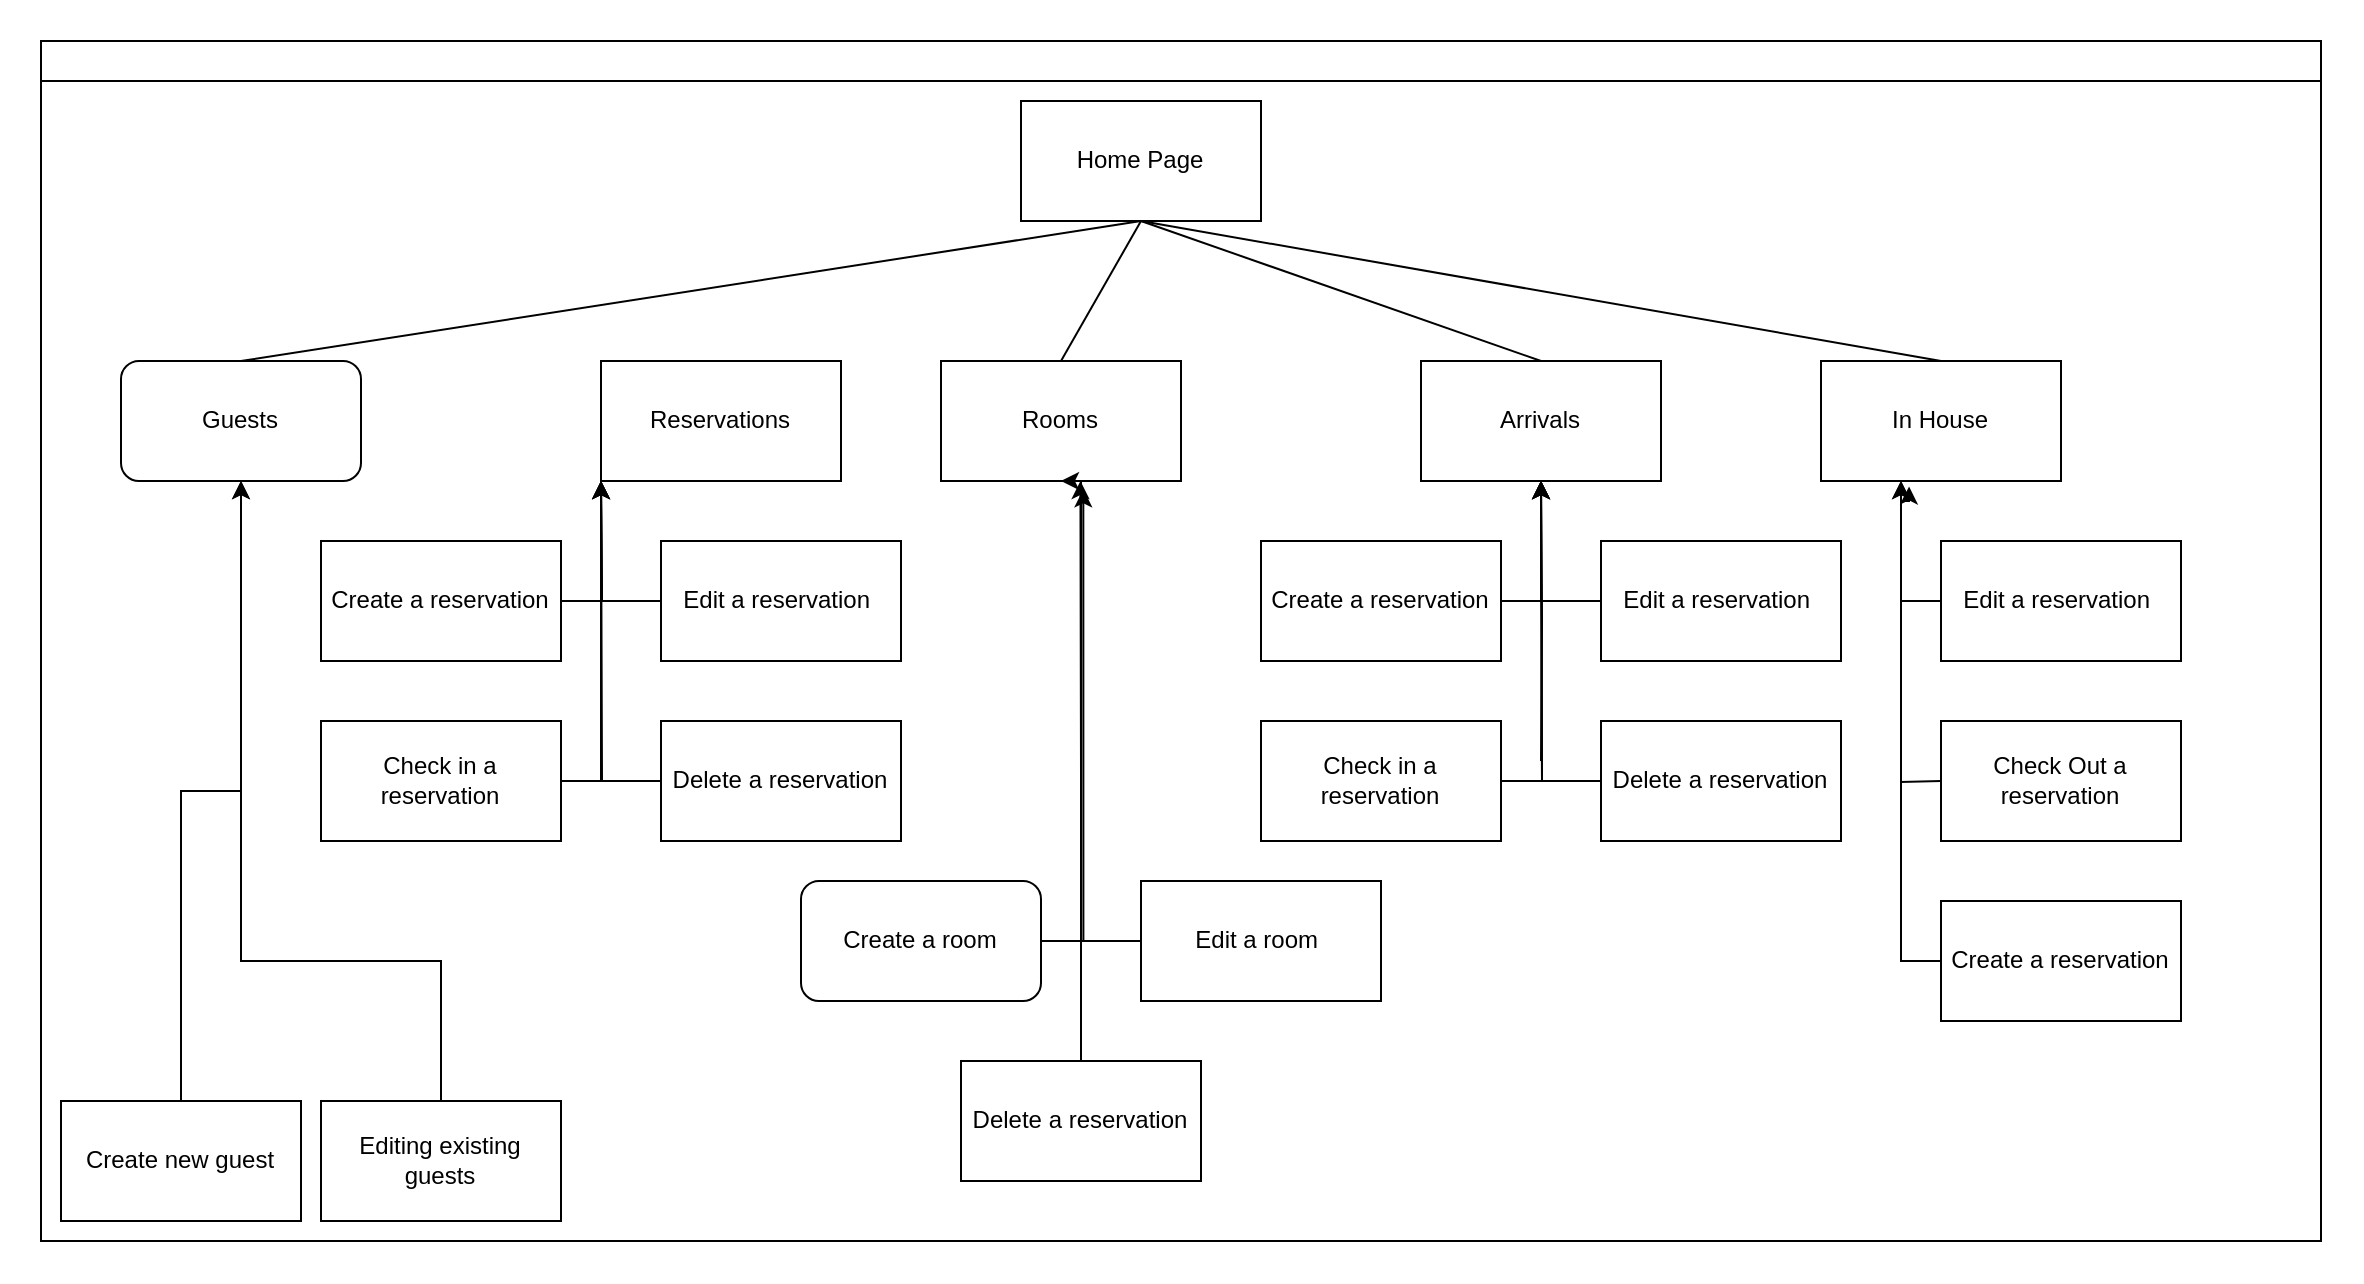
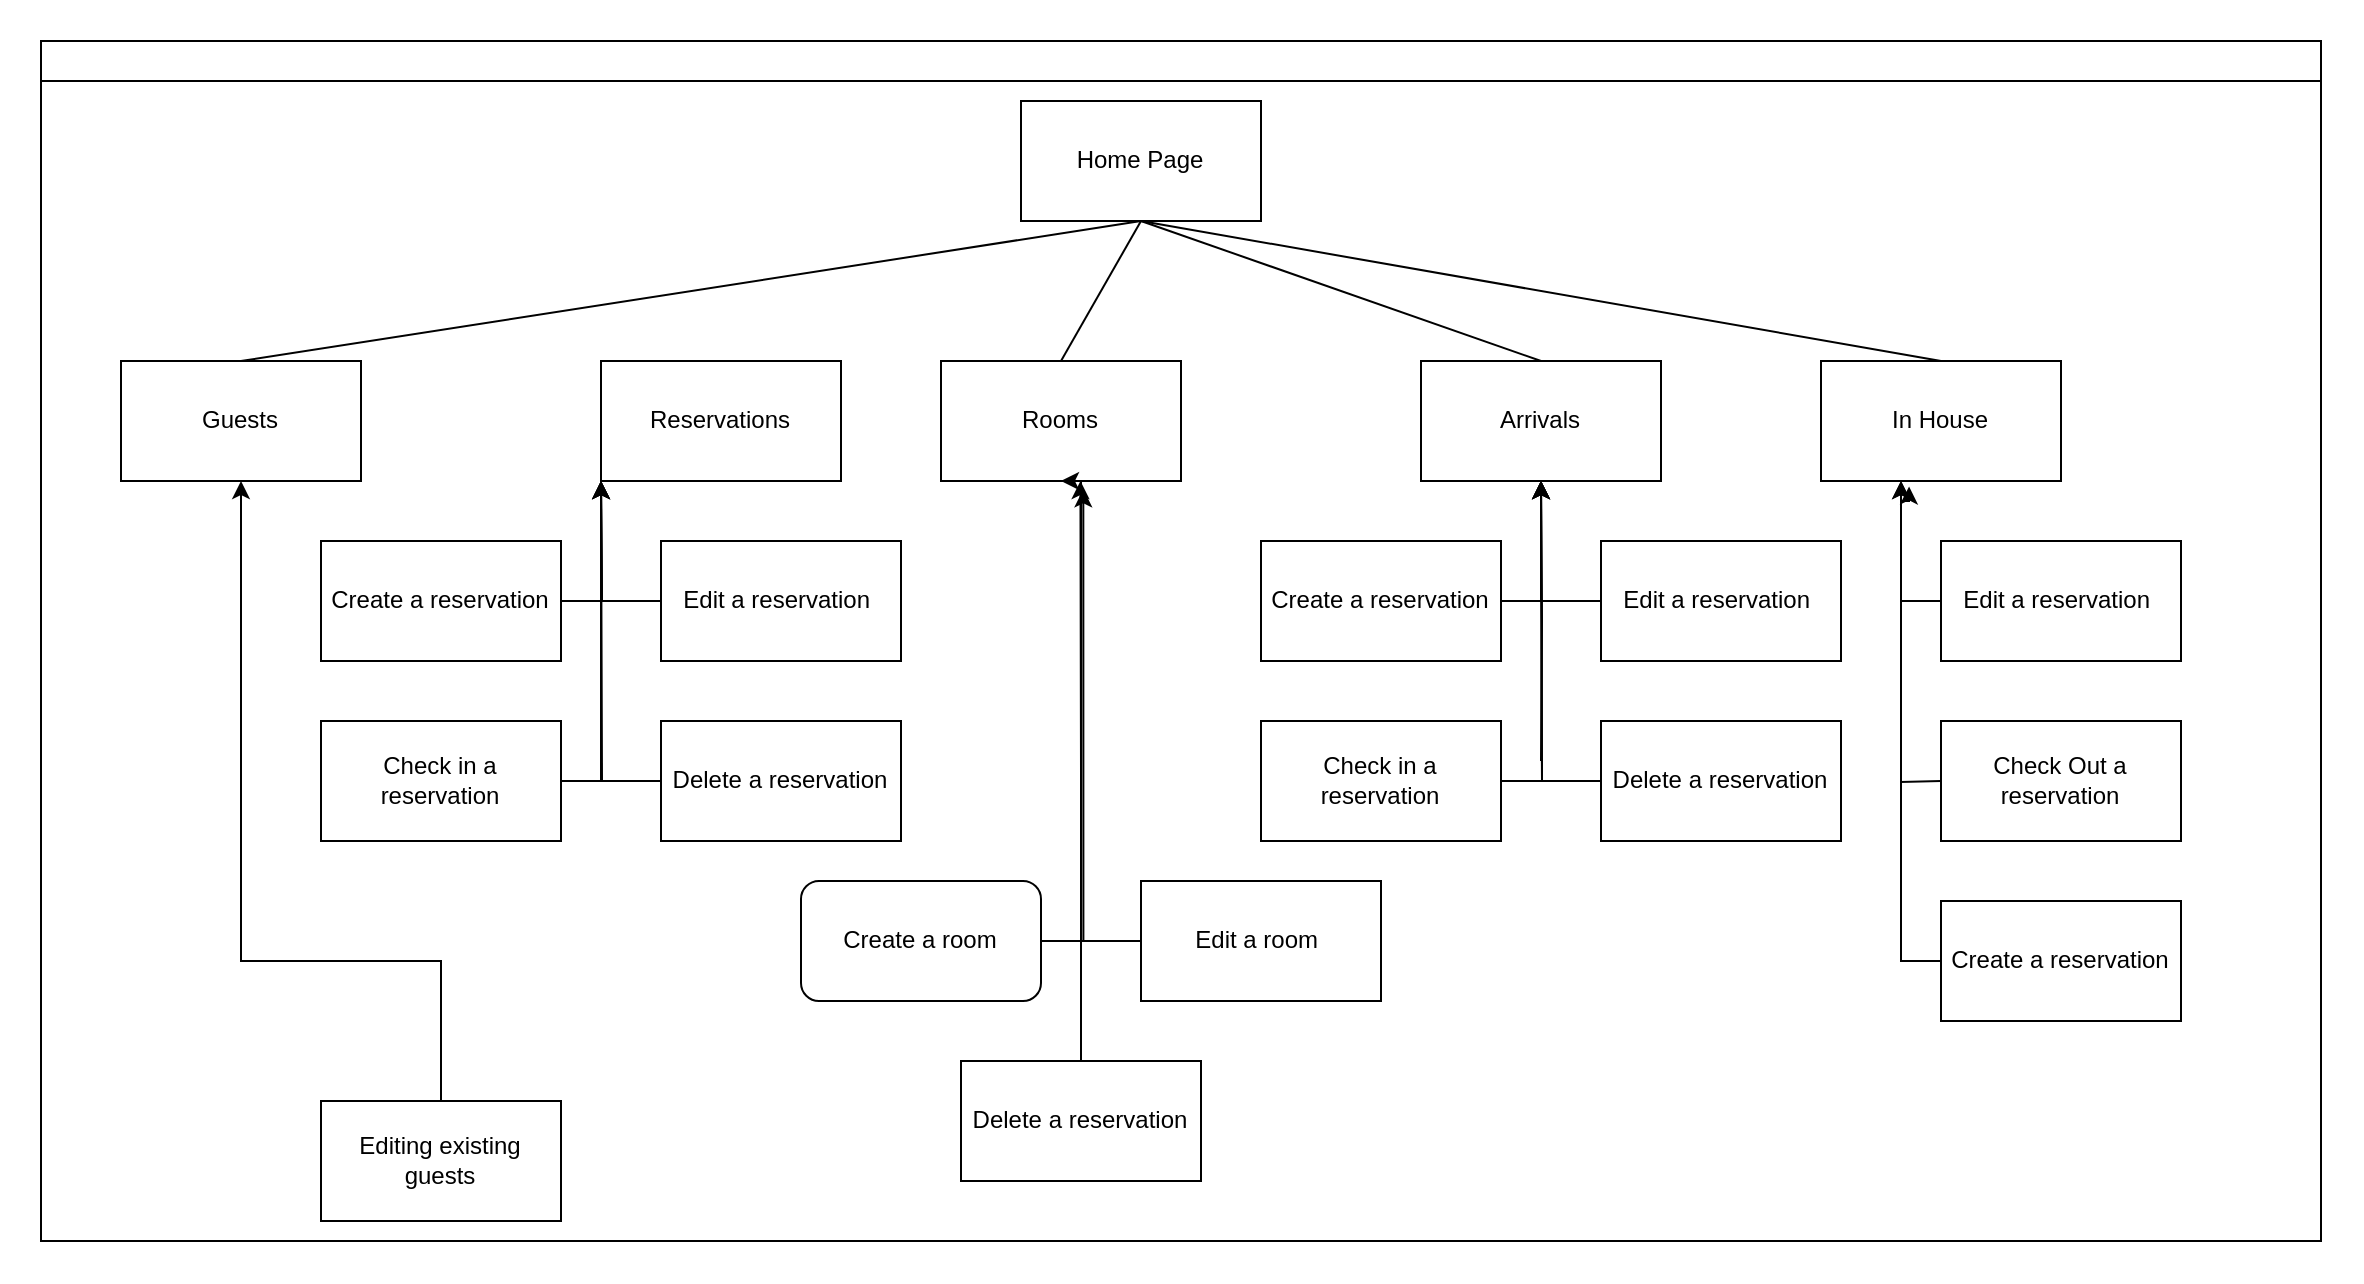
node "Guests": shape rounded rectangle -> rectangle
edge "Create new guest" -> "Guests": removed
node "Create new guest": removed
